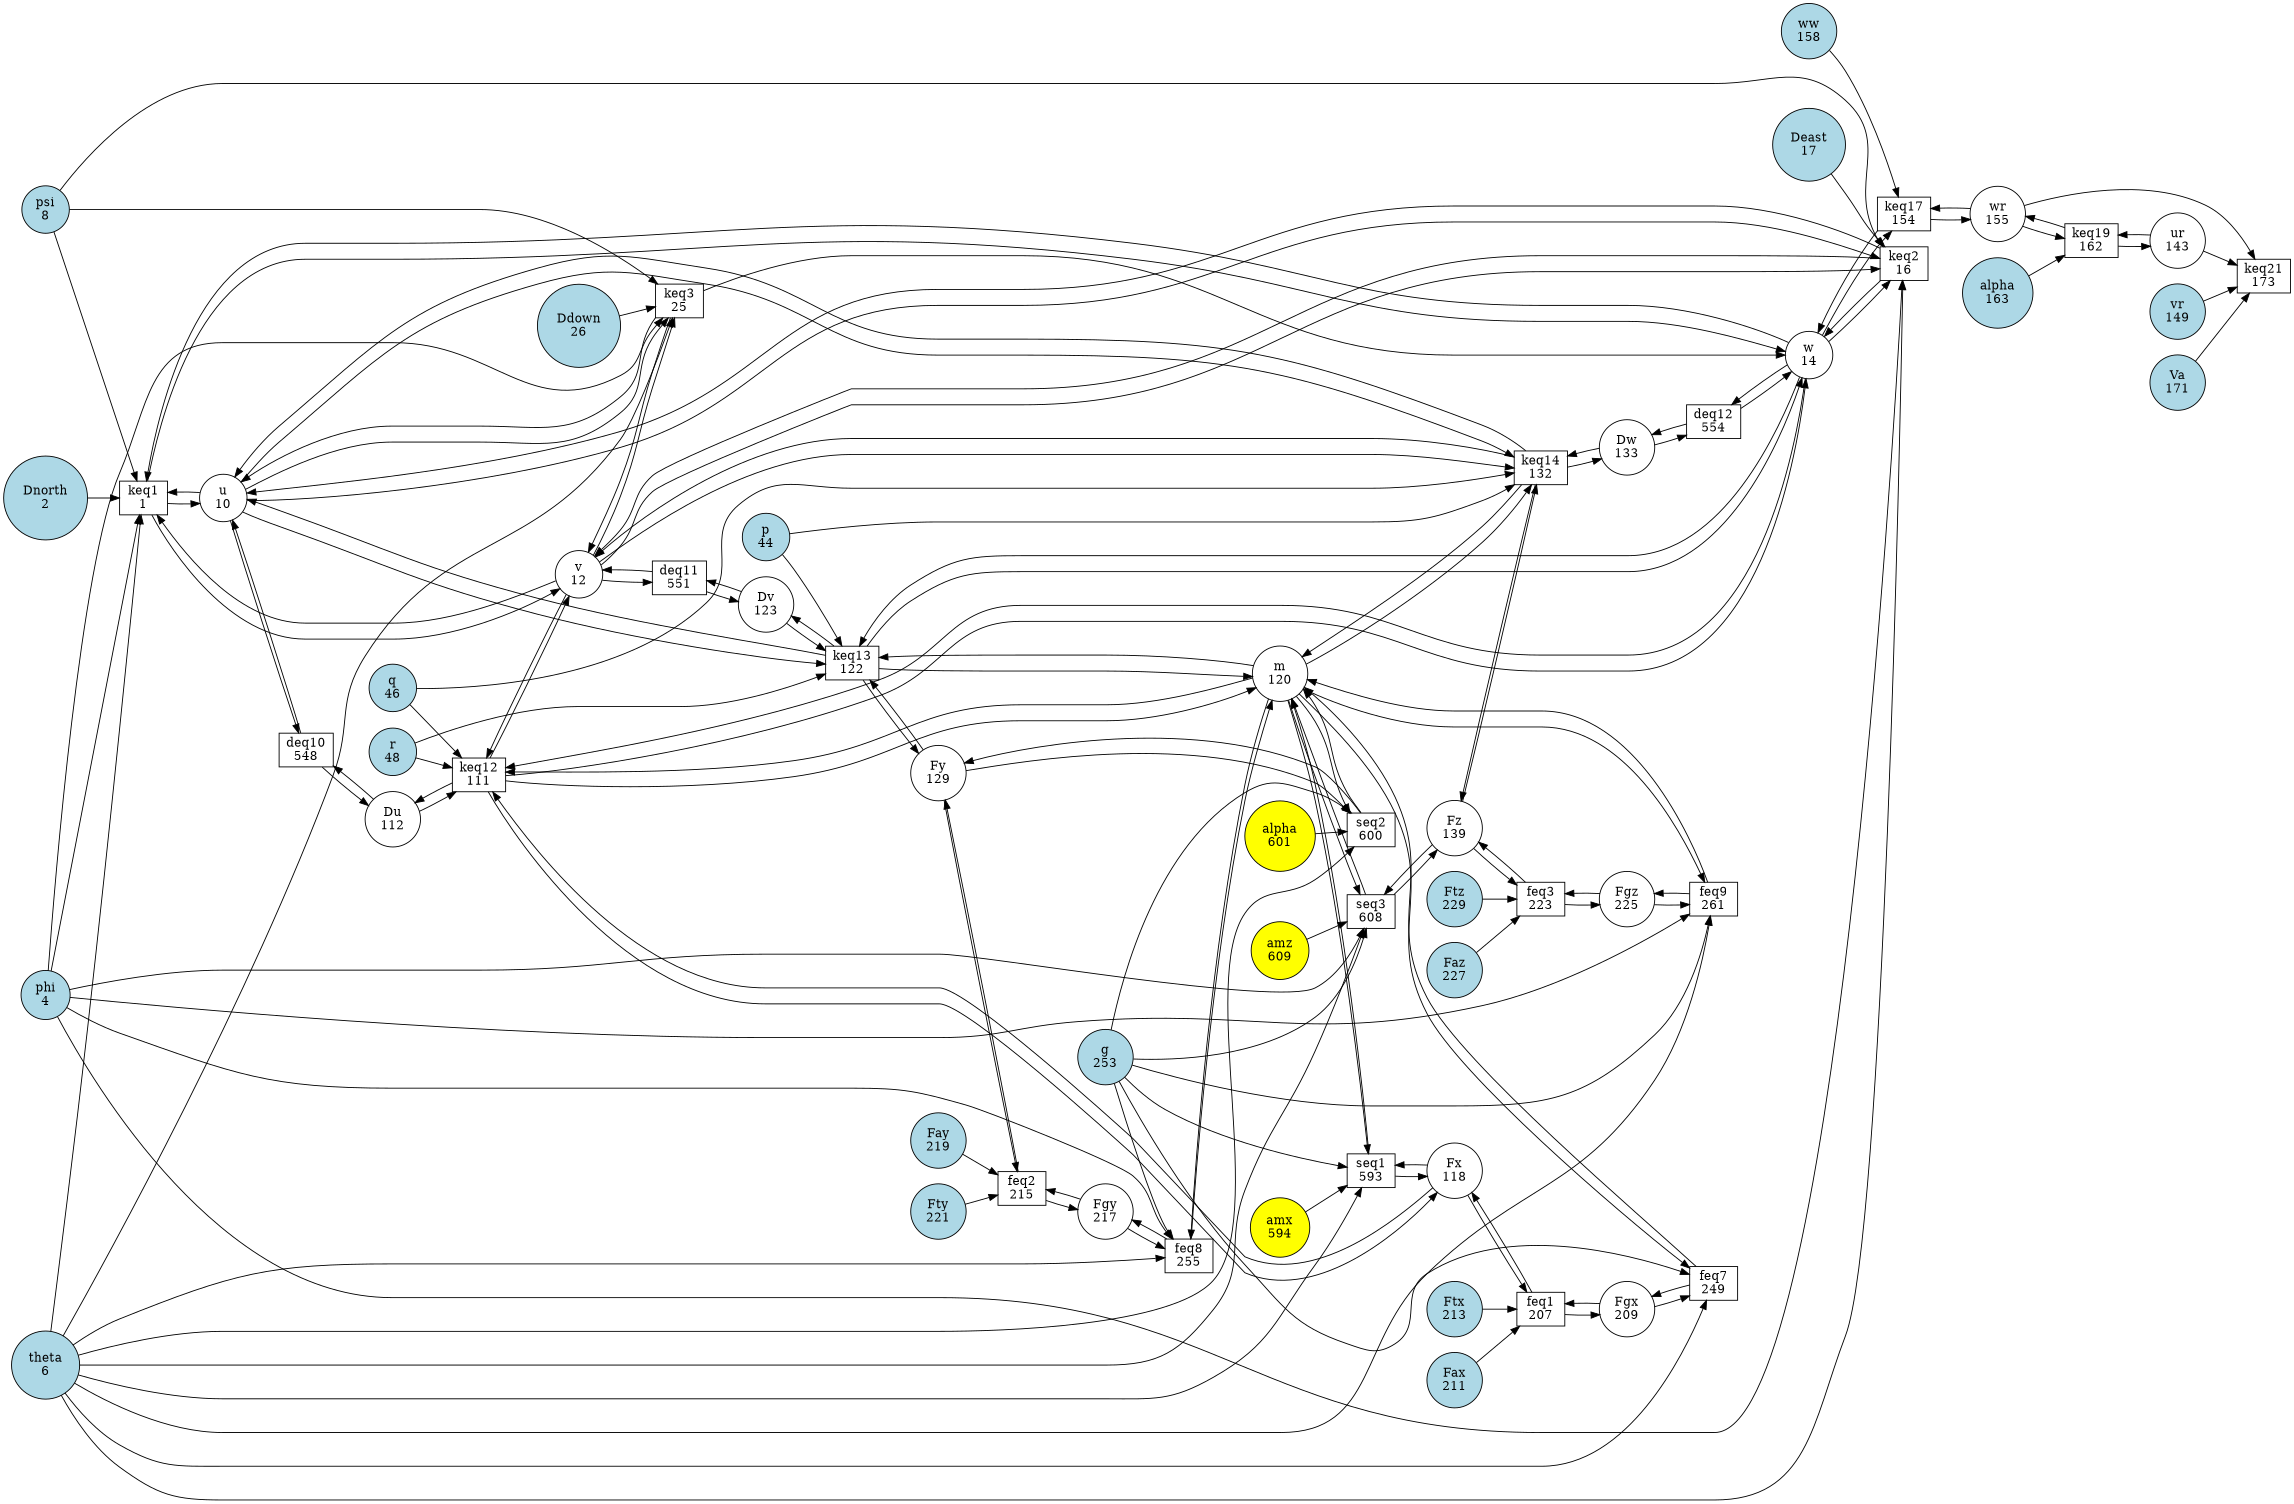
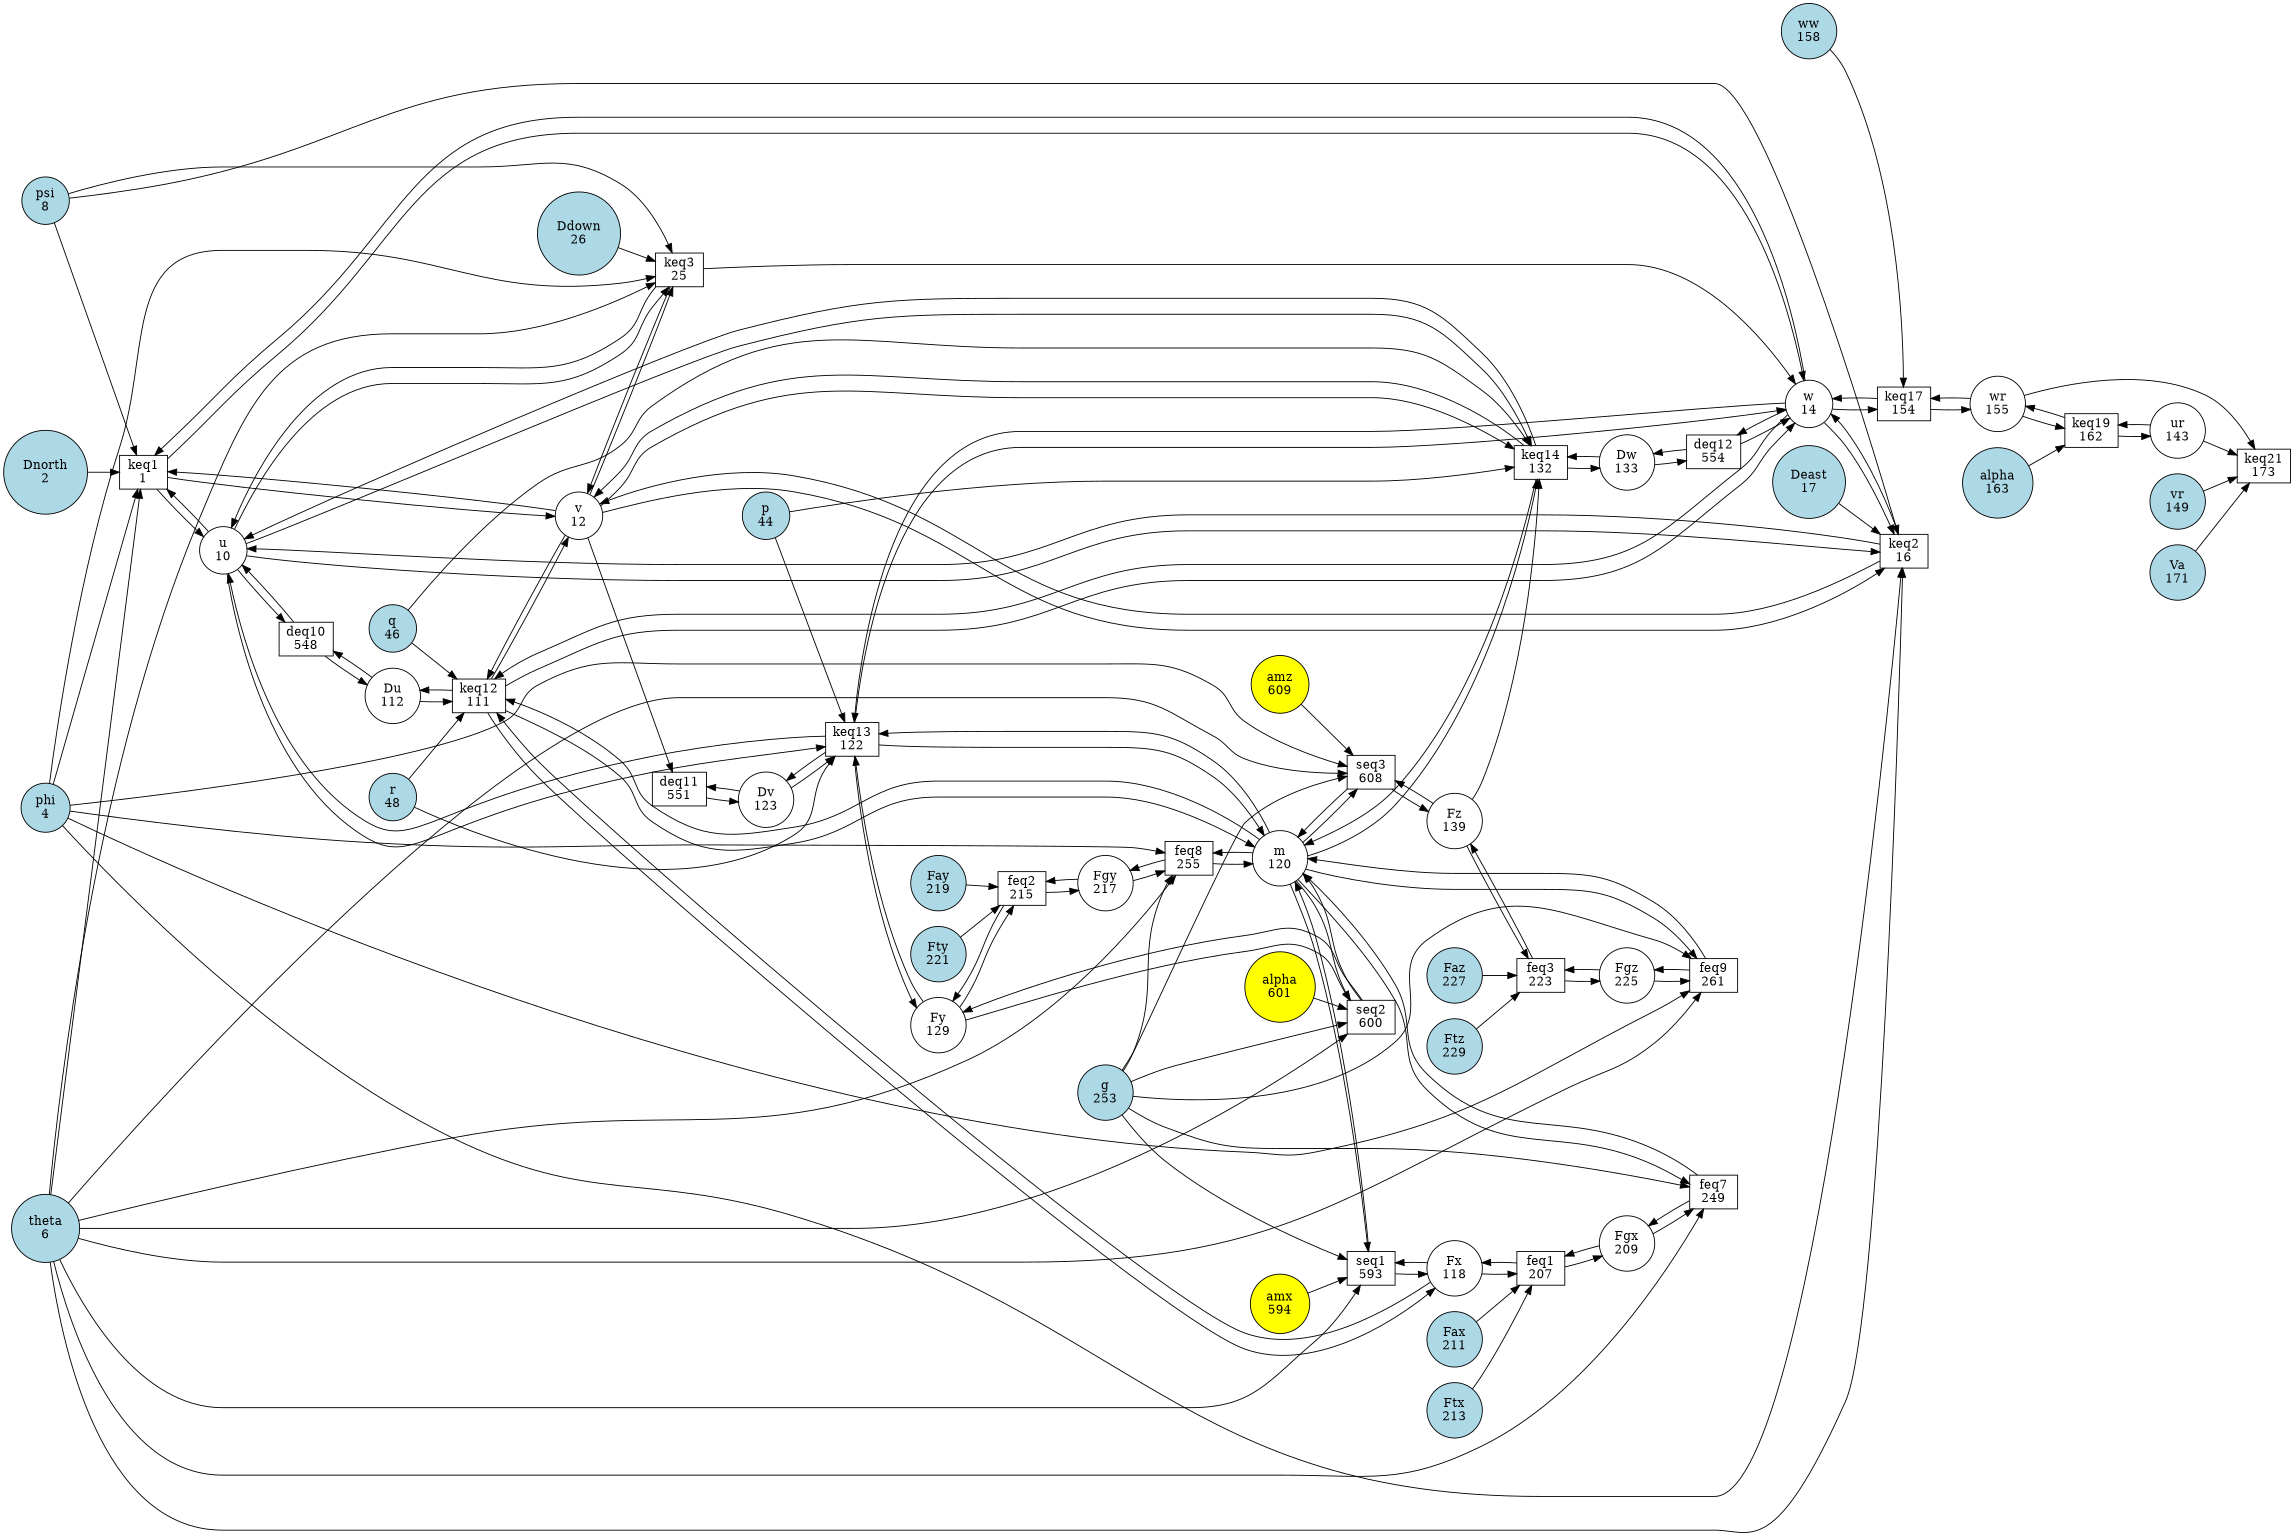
edge "deq11 551" -> "v 12": removed
edge "keq14 132" -> "Fz 139": removed
